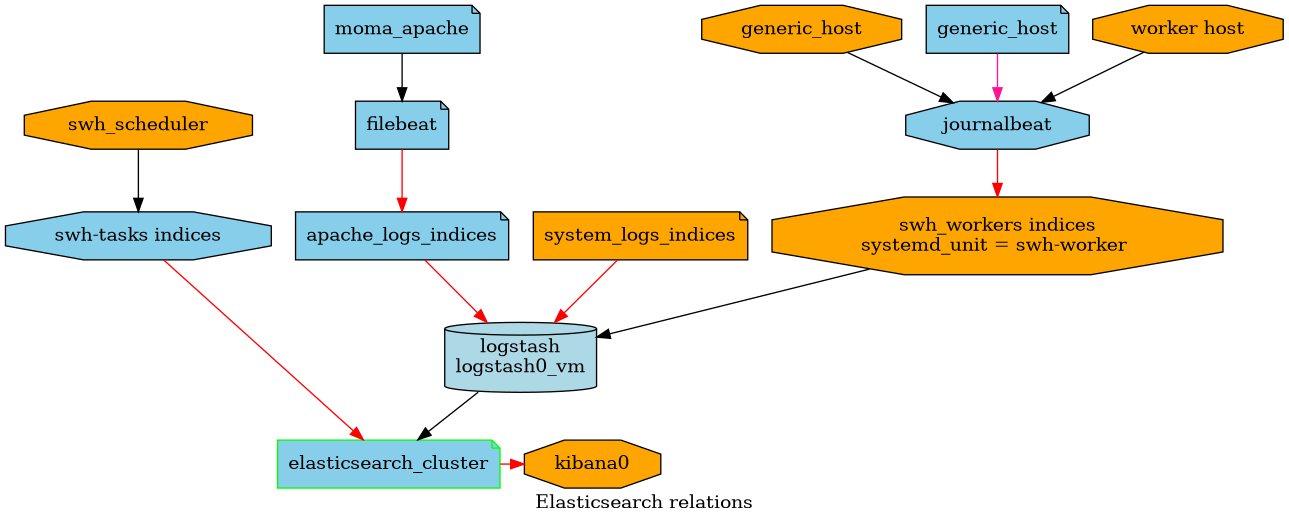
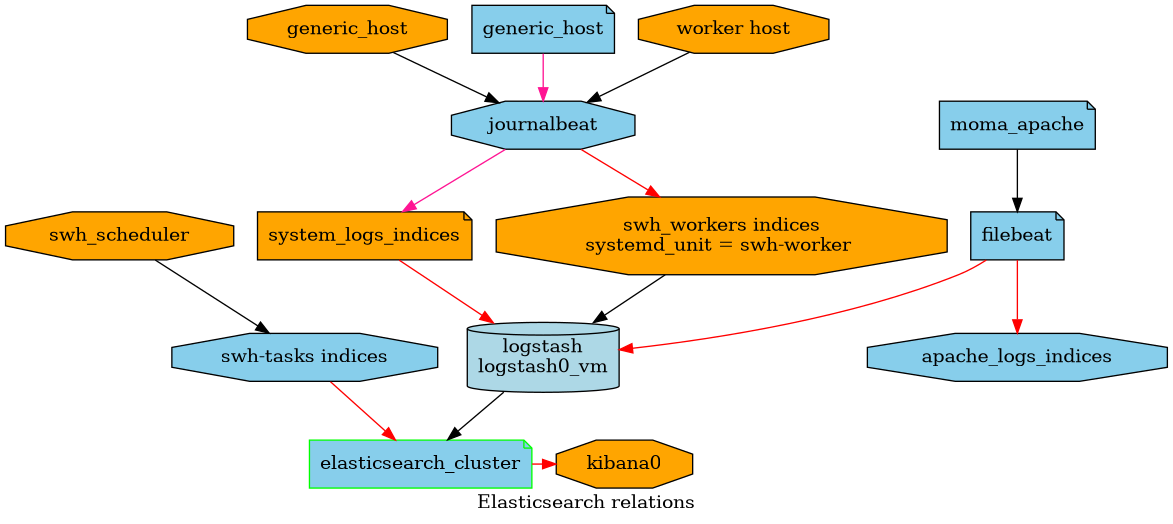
edge "journalbeat" -> "system_logs_indices": added
node "apache_logs_indices": shape note -> octagon
edge "apache_logs_indices" -> "logstash logstash0_vm": now "filebeat" -> "logstash logstash0_vm"
